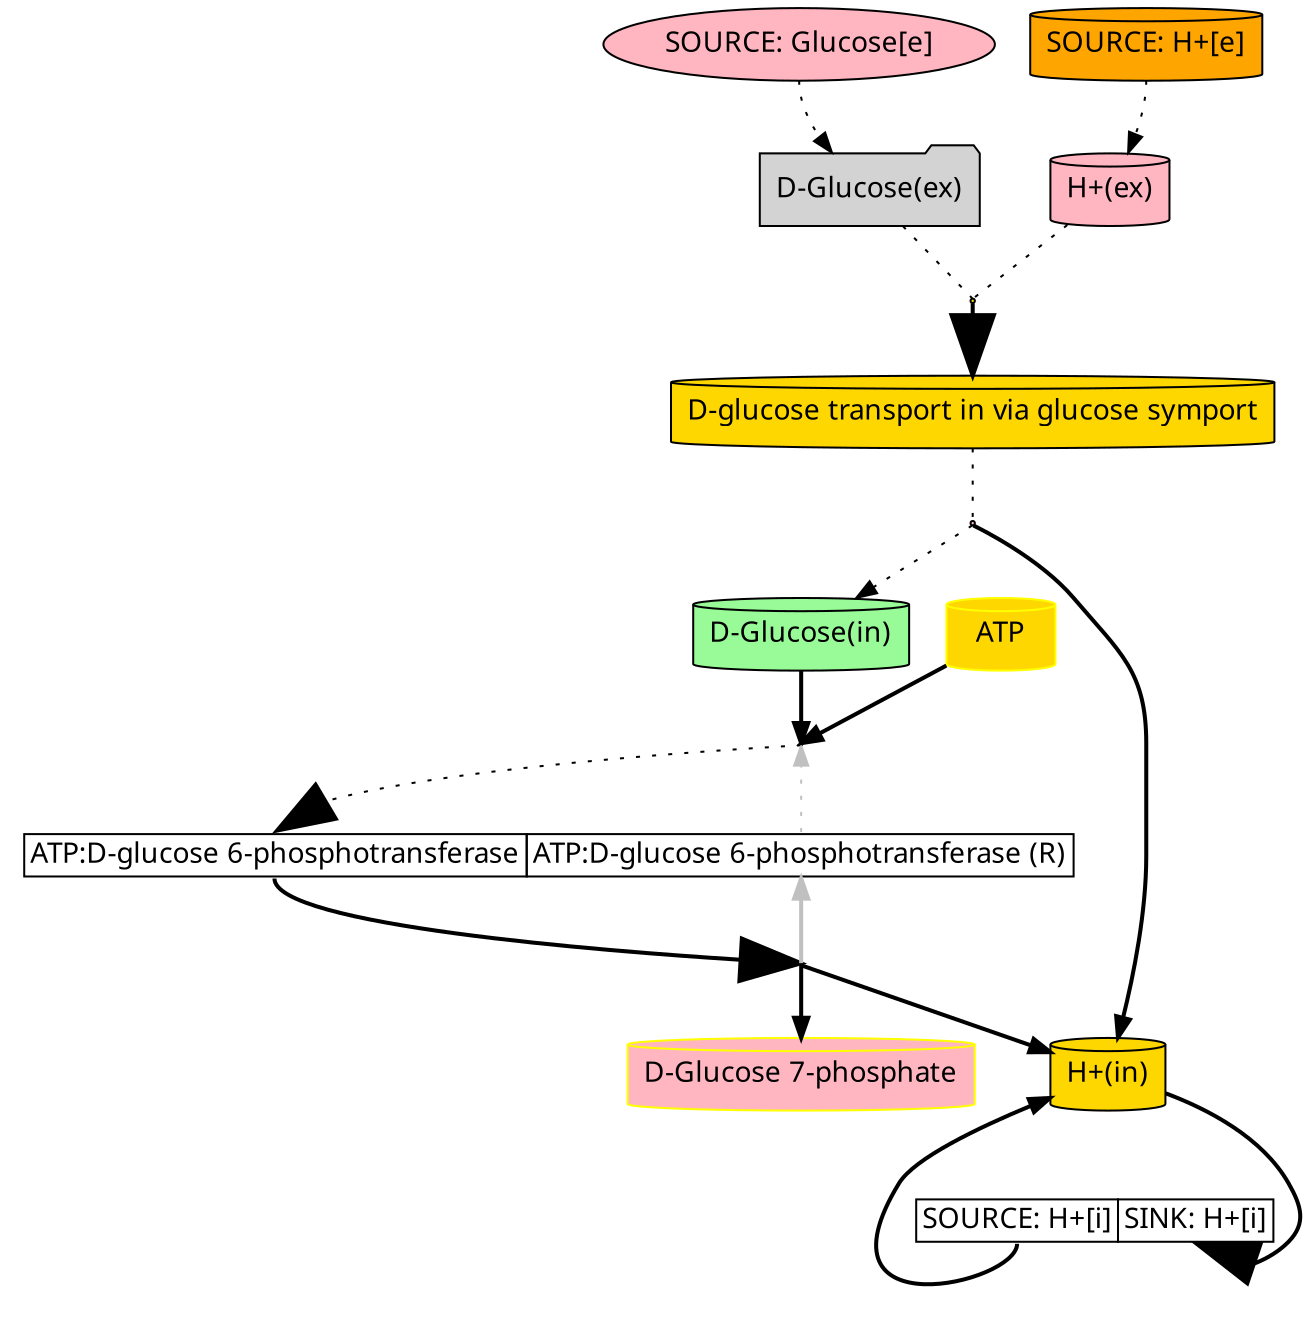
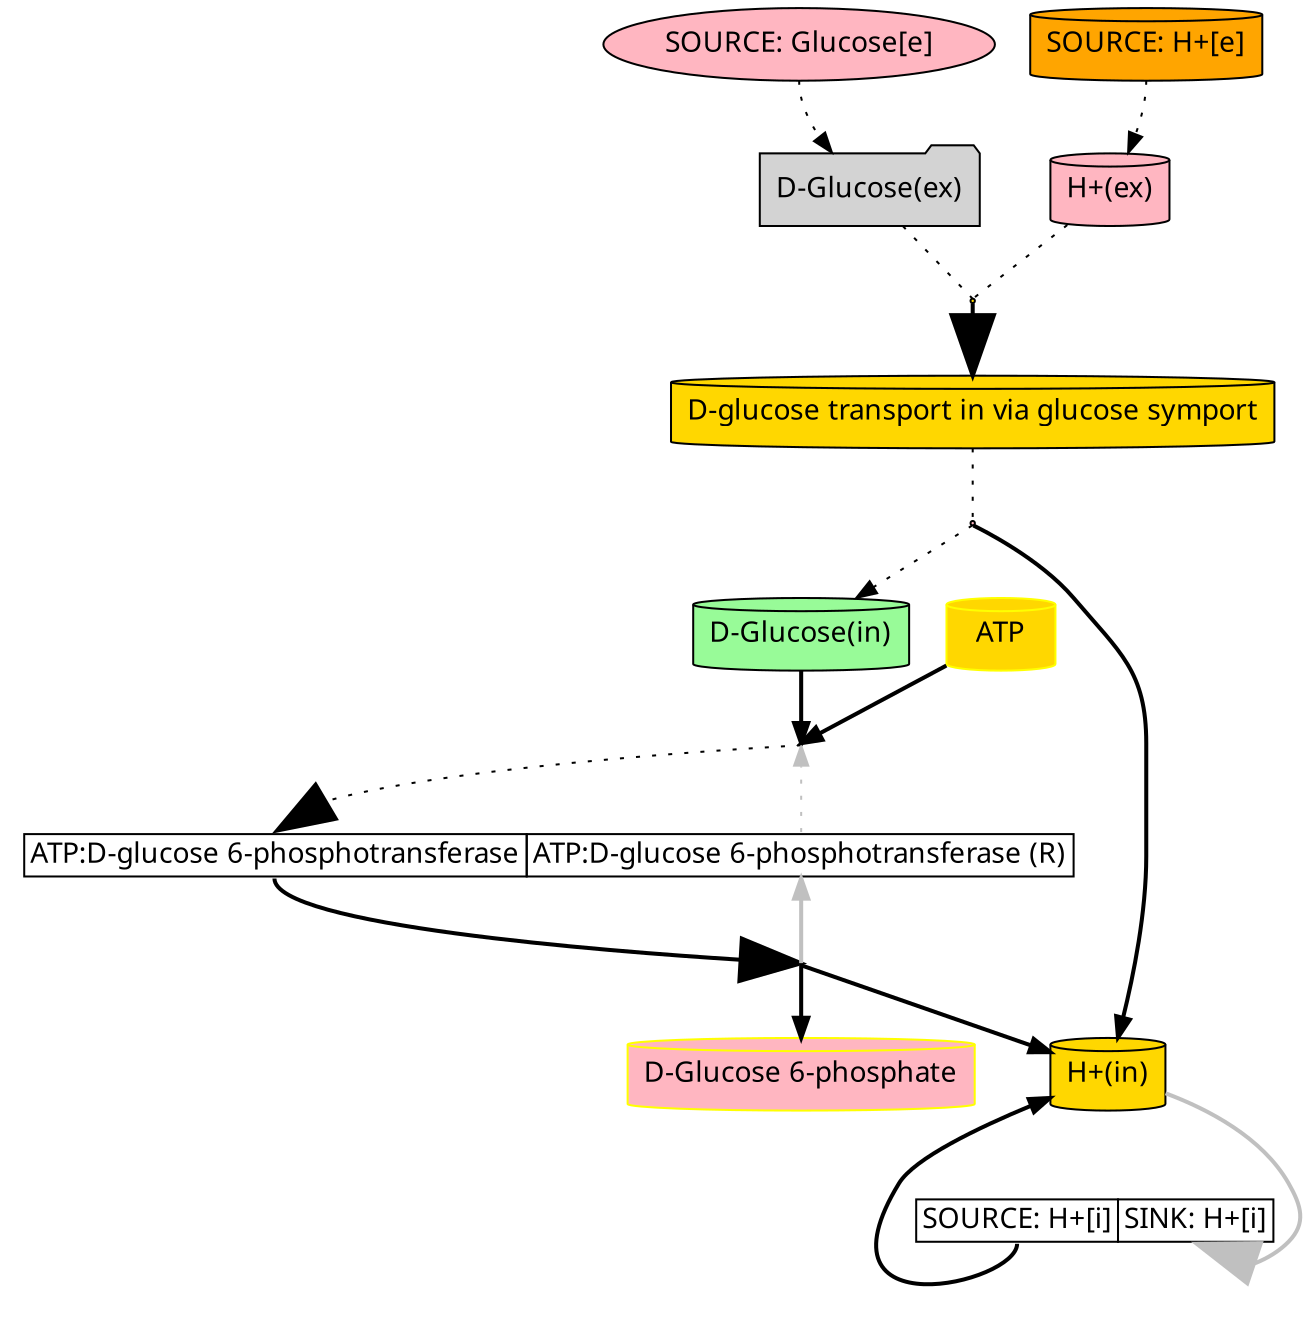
node "D-Glucose 7-phosphate": label "D-Glucose 7-phosphate" -> "D-Glucose 6-phosphate"
edge "H+(in)" -> "SOURCE: H+[i]": color black -> grey
